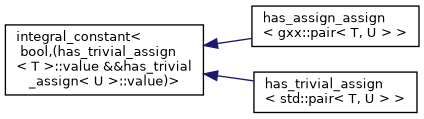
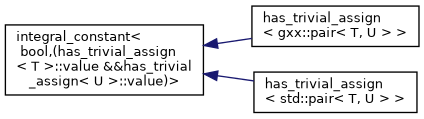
node "has_assign_assign < gxx::pair< T, U > >": label "has_assign_assign < gxx::pair< T, U > >" -> "has_trivial_assign < gxx::pair< T, U > >"
